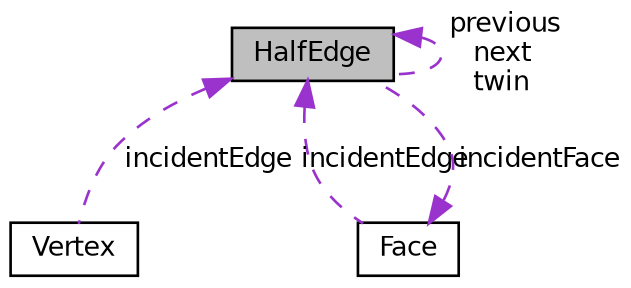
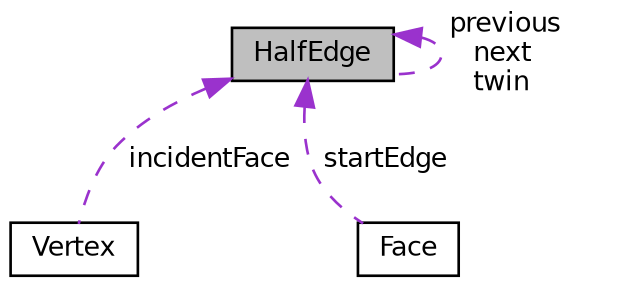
edge "HalfEdge" -> "Face": removed, label "incidentFace"
edge "Vertex" -> "HalfEdge": label " incidentEdge" -> " incidentFace"
edge "Face" -> "HalfEdge": label " incidentEdge" -> " startEdge"
